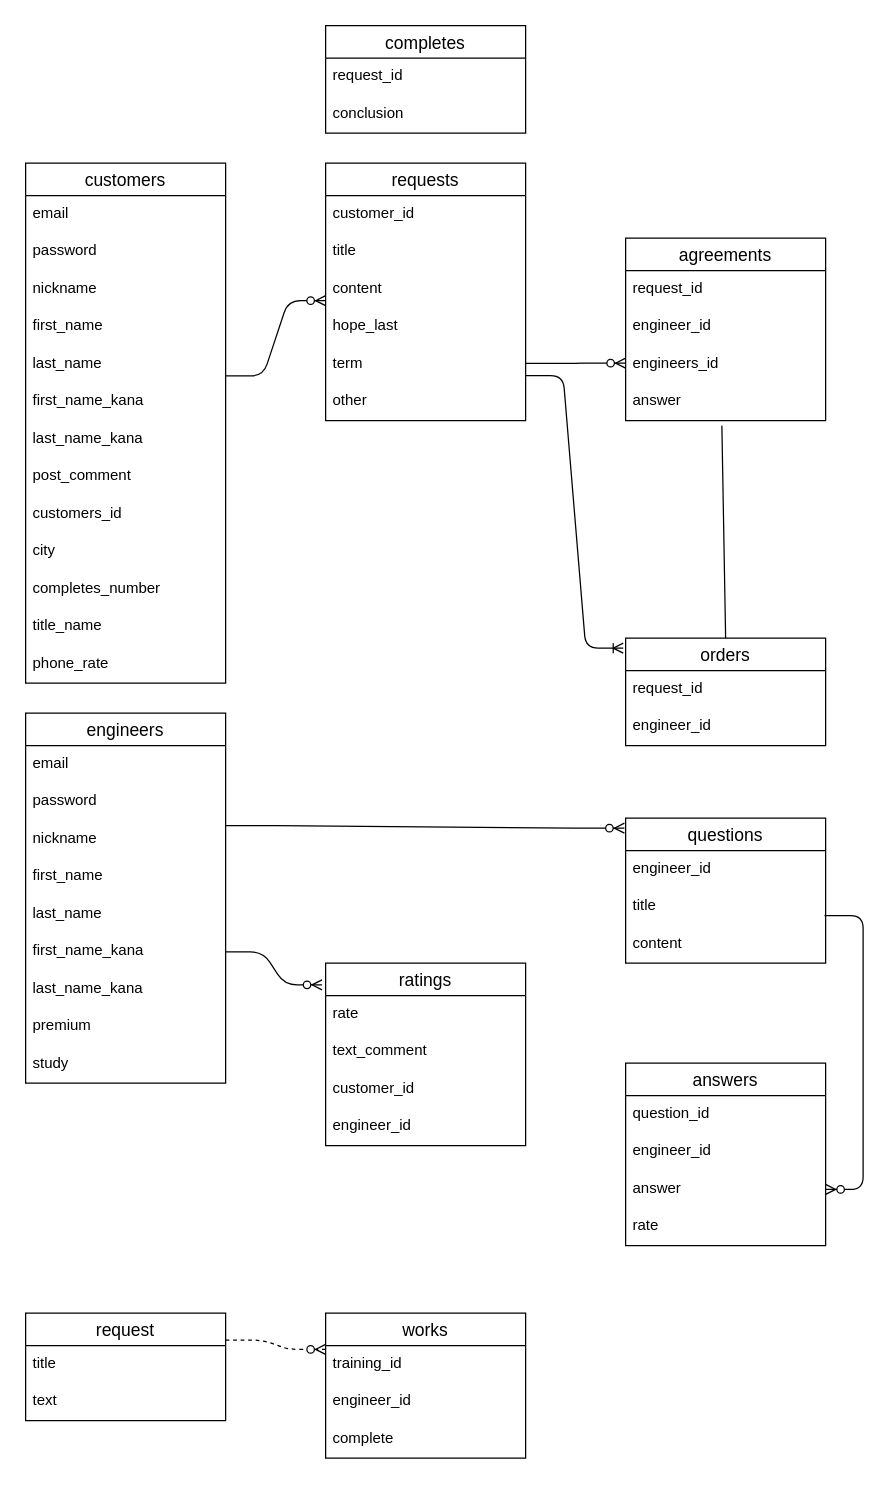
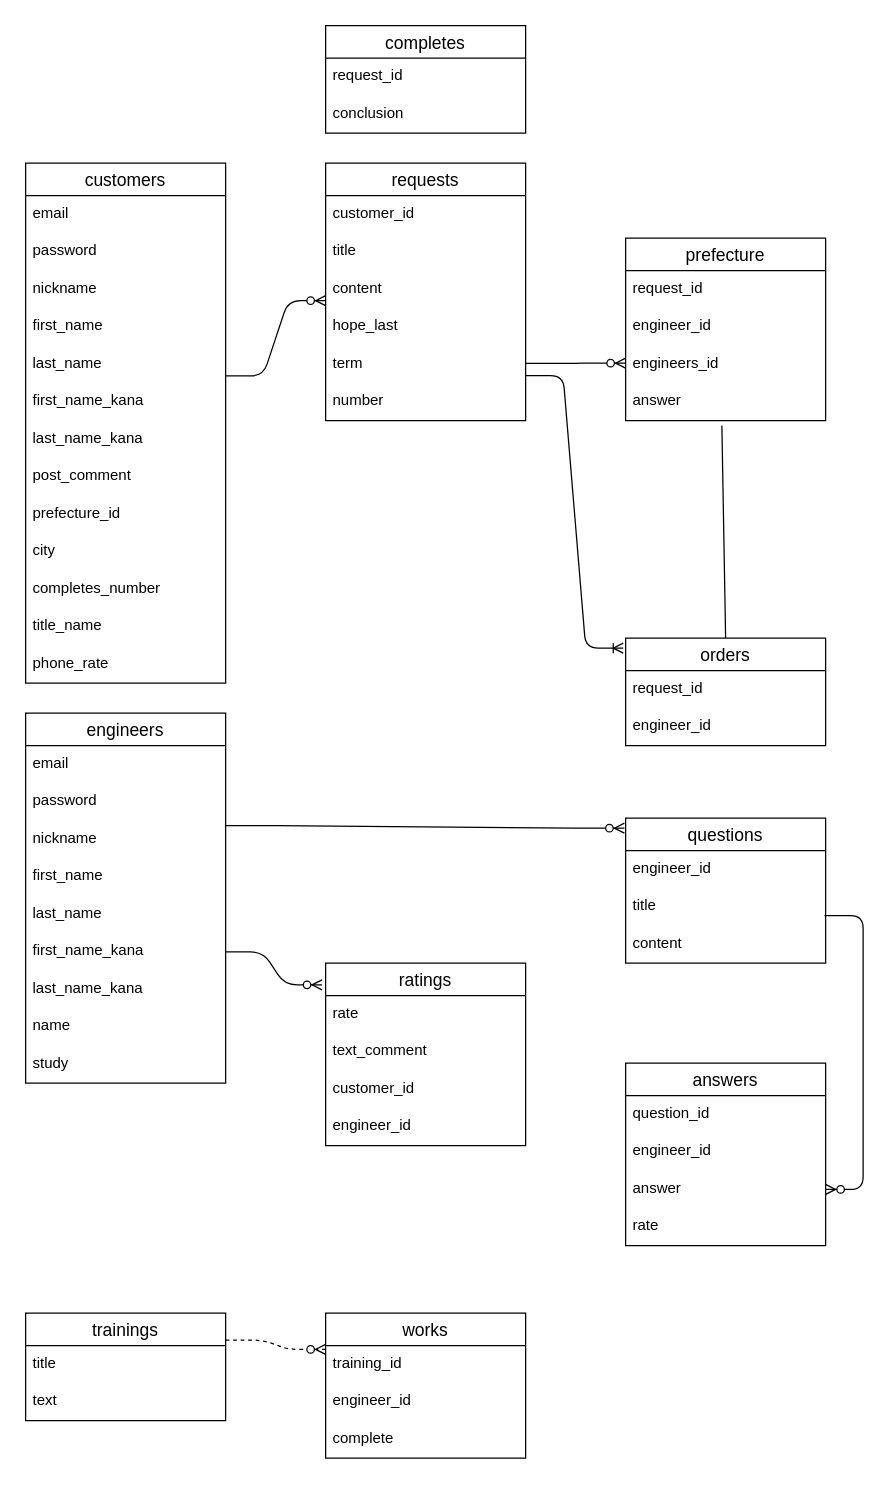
node "agreements": label "agreements" -> "prefecture"
node "other": label "other" -> "number"
node "customers_id": label "customers_id" -> "prefecture_id"
node "premium": label "premium" -> "name"
node "request": label "request" -> "trainings"
